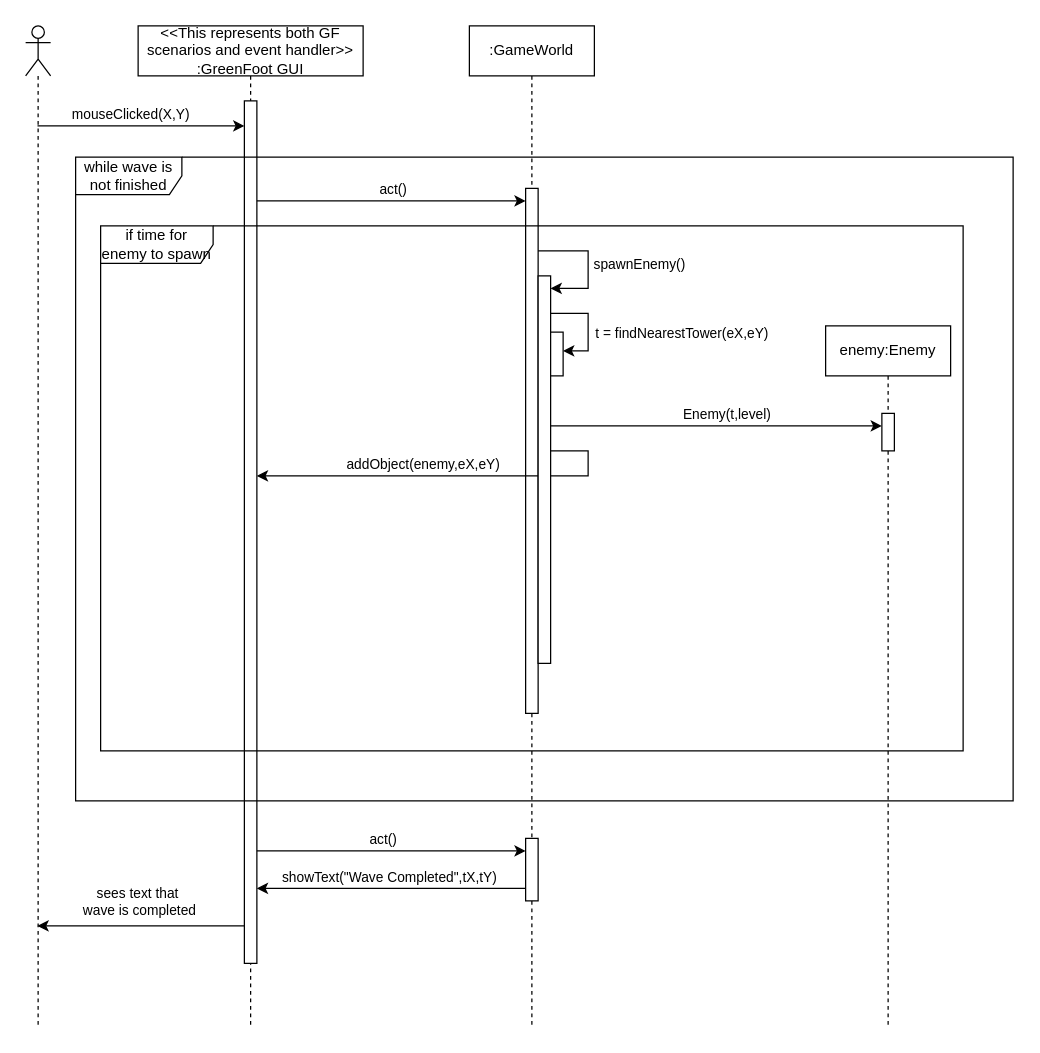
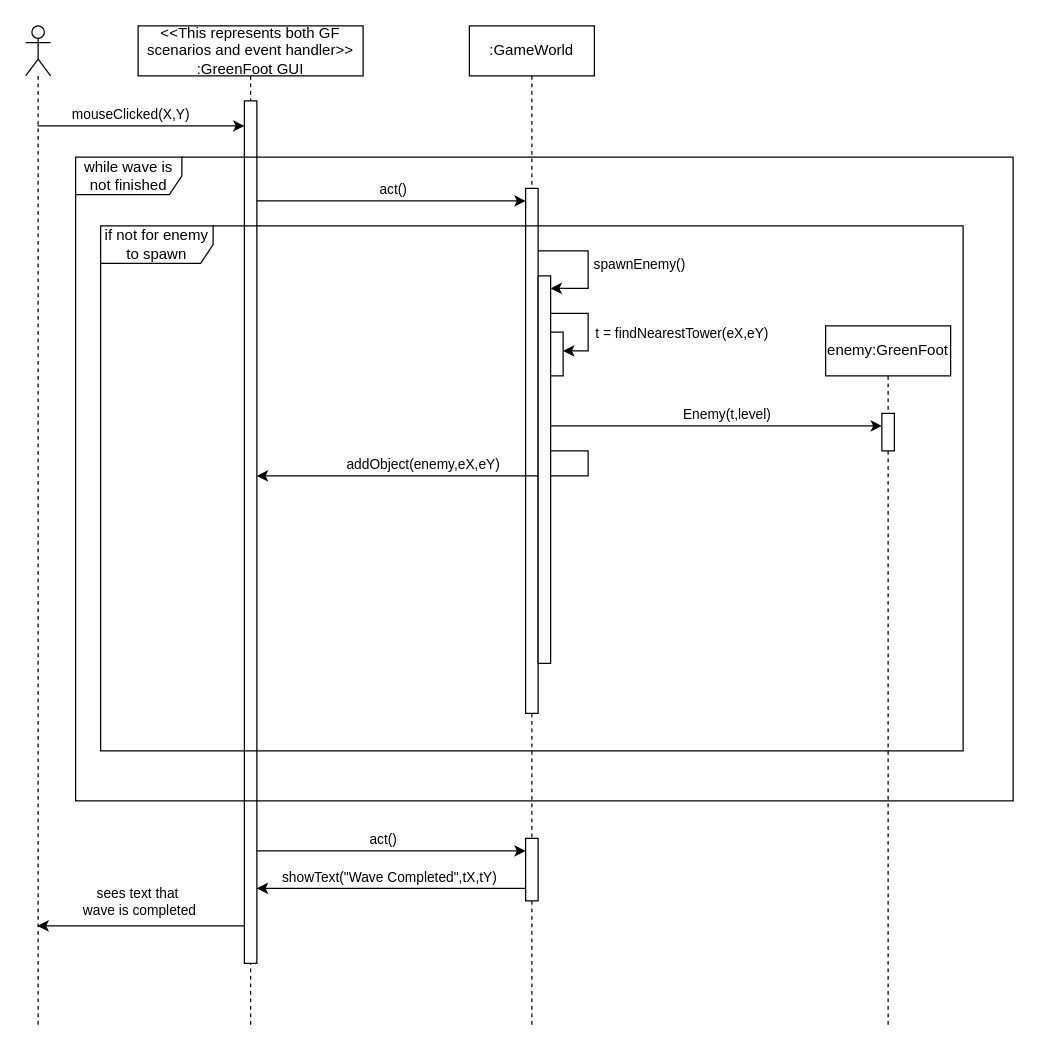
node "if time for enemy to spawn": label "if time for enemy to spawn" -> "if not for enemy to spawn"
node "enemy:Enemy": label "enemy:Enemy" -> "enemy:GreenFoot"
